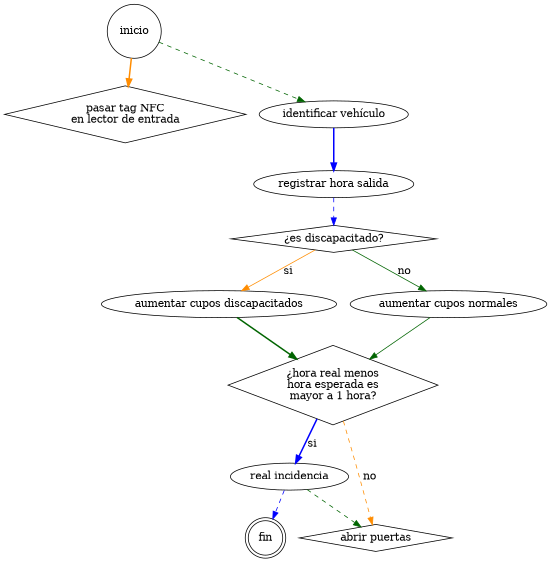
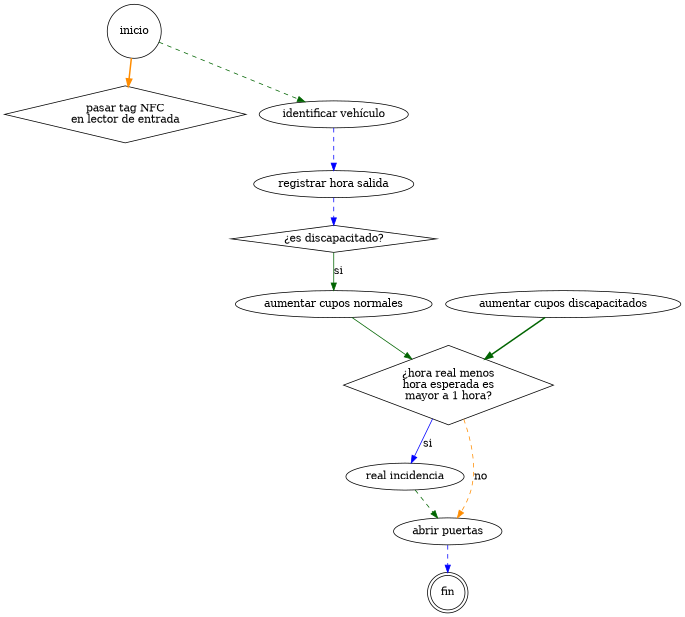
edge "identificar vehículo" -> "registrar hora salida": style bold -> dashed
edge "¿es discapacitado?" -> "aumentar cupos discapacitados": removed, label "si"
edge "¿es discapacitado?" -> "aumentar cupos normales": label "no" -> "si"
edge "¿hora real menos hora esperada es mayor a 1 hora?" -> "real incidencia": style bold -> solid
edge "real incidencia" -> "fin": now "abrir puertas" -> "fin"
node "abrir puertas": shape diamond -> ellipse
